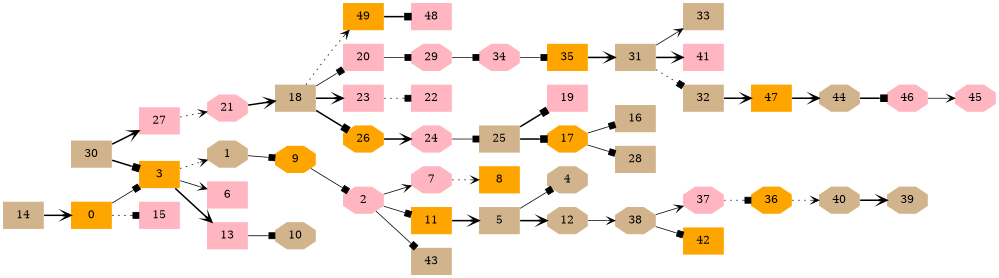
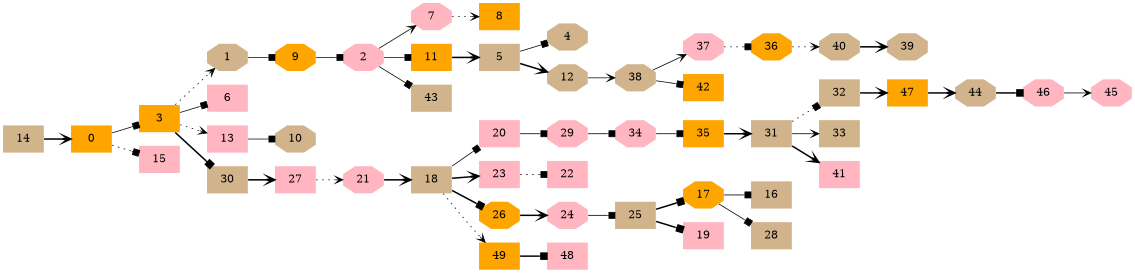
edge "30" -> "3": reversed
edge "3" -> "6": arrowhead vee -> box
edge "3" -> "13": style bold -> dotted
